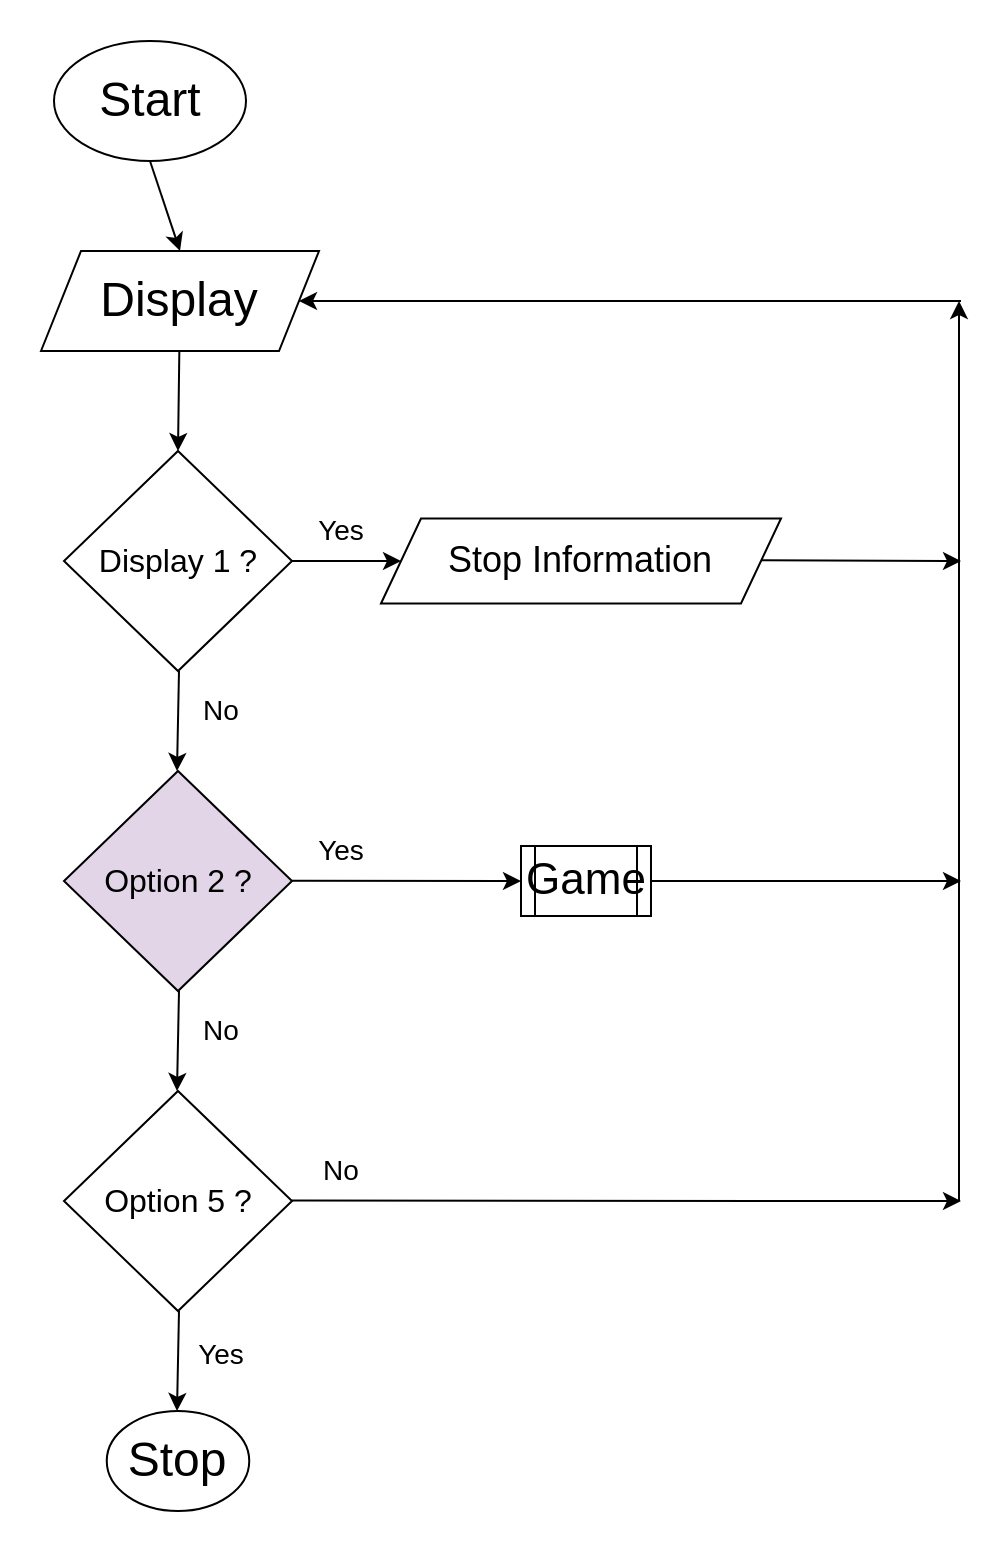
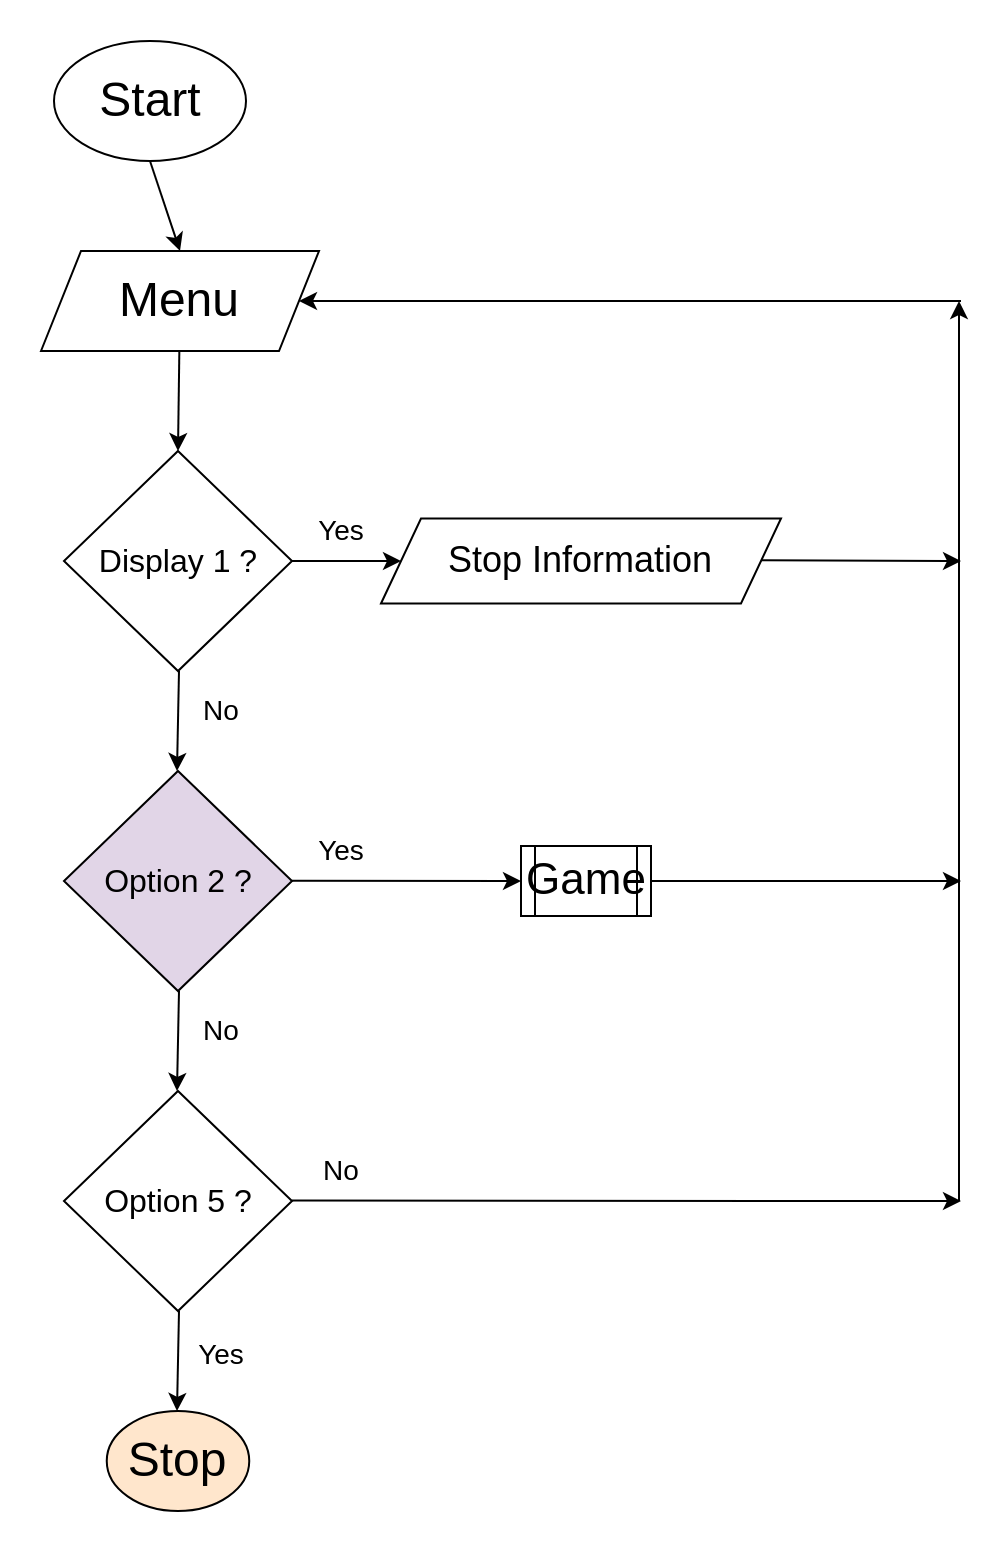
node "Display": label "Display" -> "Menu"
node "Stop": fillcolor #ffffff -> #ffe6cc
